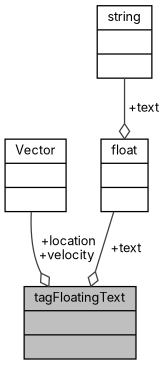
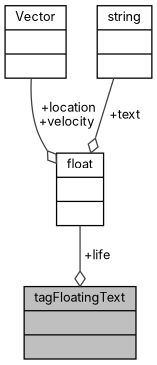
edge "Vector" -> "tagFloatingText": now "Vector" -> "float"
edge "float" -> "tagFloatingText": label " +text" -> " +life"
